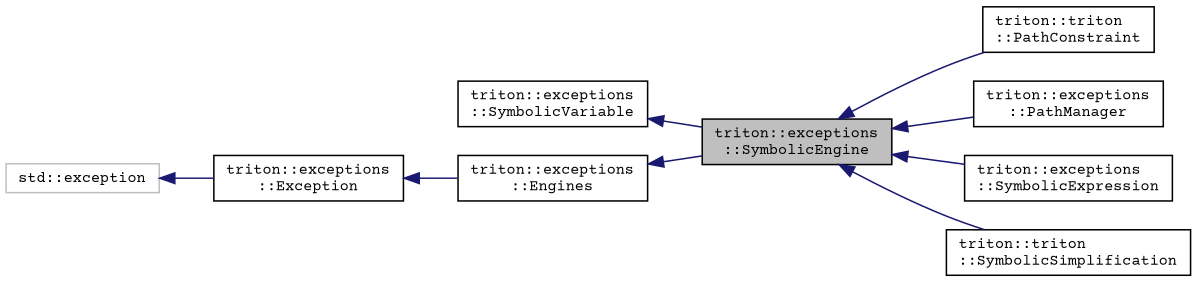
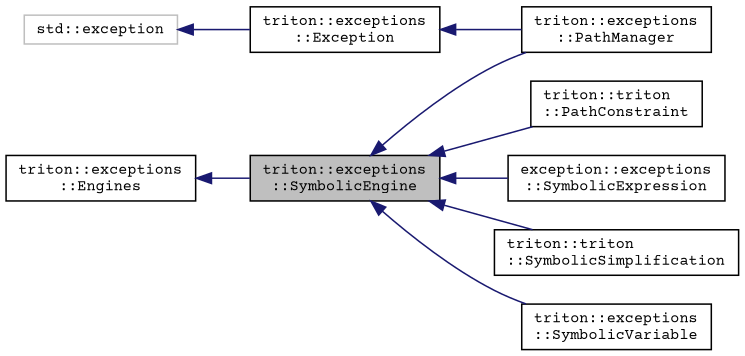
edge "triton::exceptions ::SymbolicEngine" -> "triton::exceptions ::SymbolicVariable": reversed
edge "triton::exceptions ::Engines" -> "triton::exceptions ::Exception": now "triton::exceptions ::PathManager" -> "triton::exceptions ::Exception"
node "triton::exceptions ::SymbolicExpression": label "triton::exceptions ::SymbolicExpression" -> "exception::exceptions ::SymbolicExpression"
